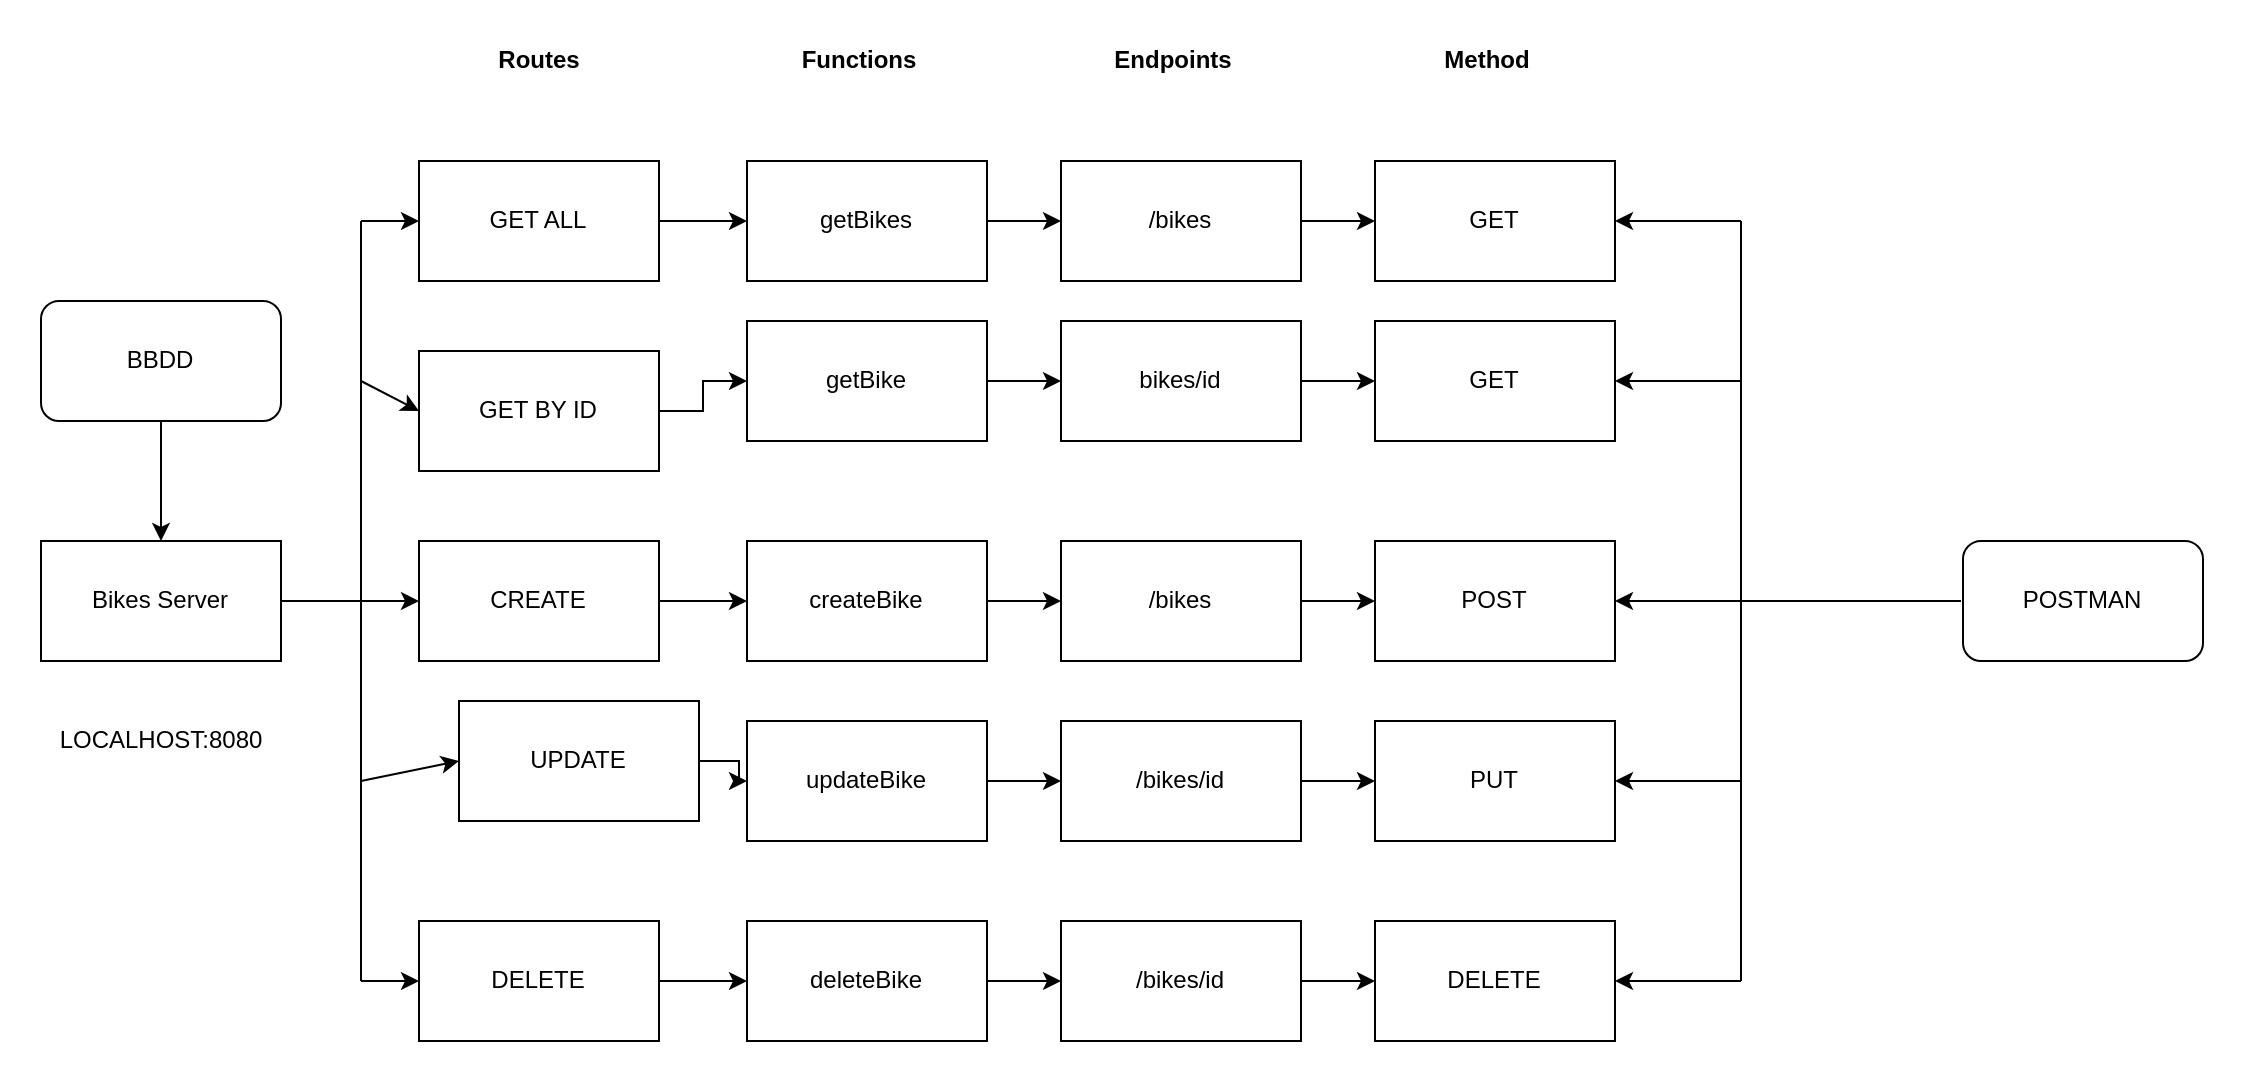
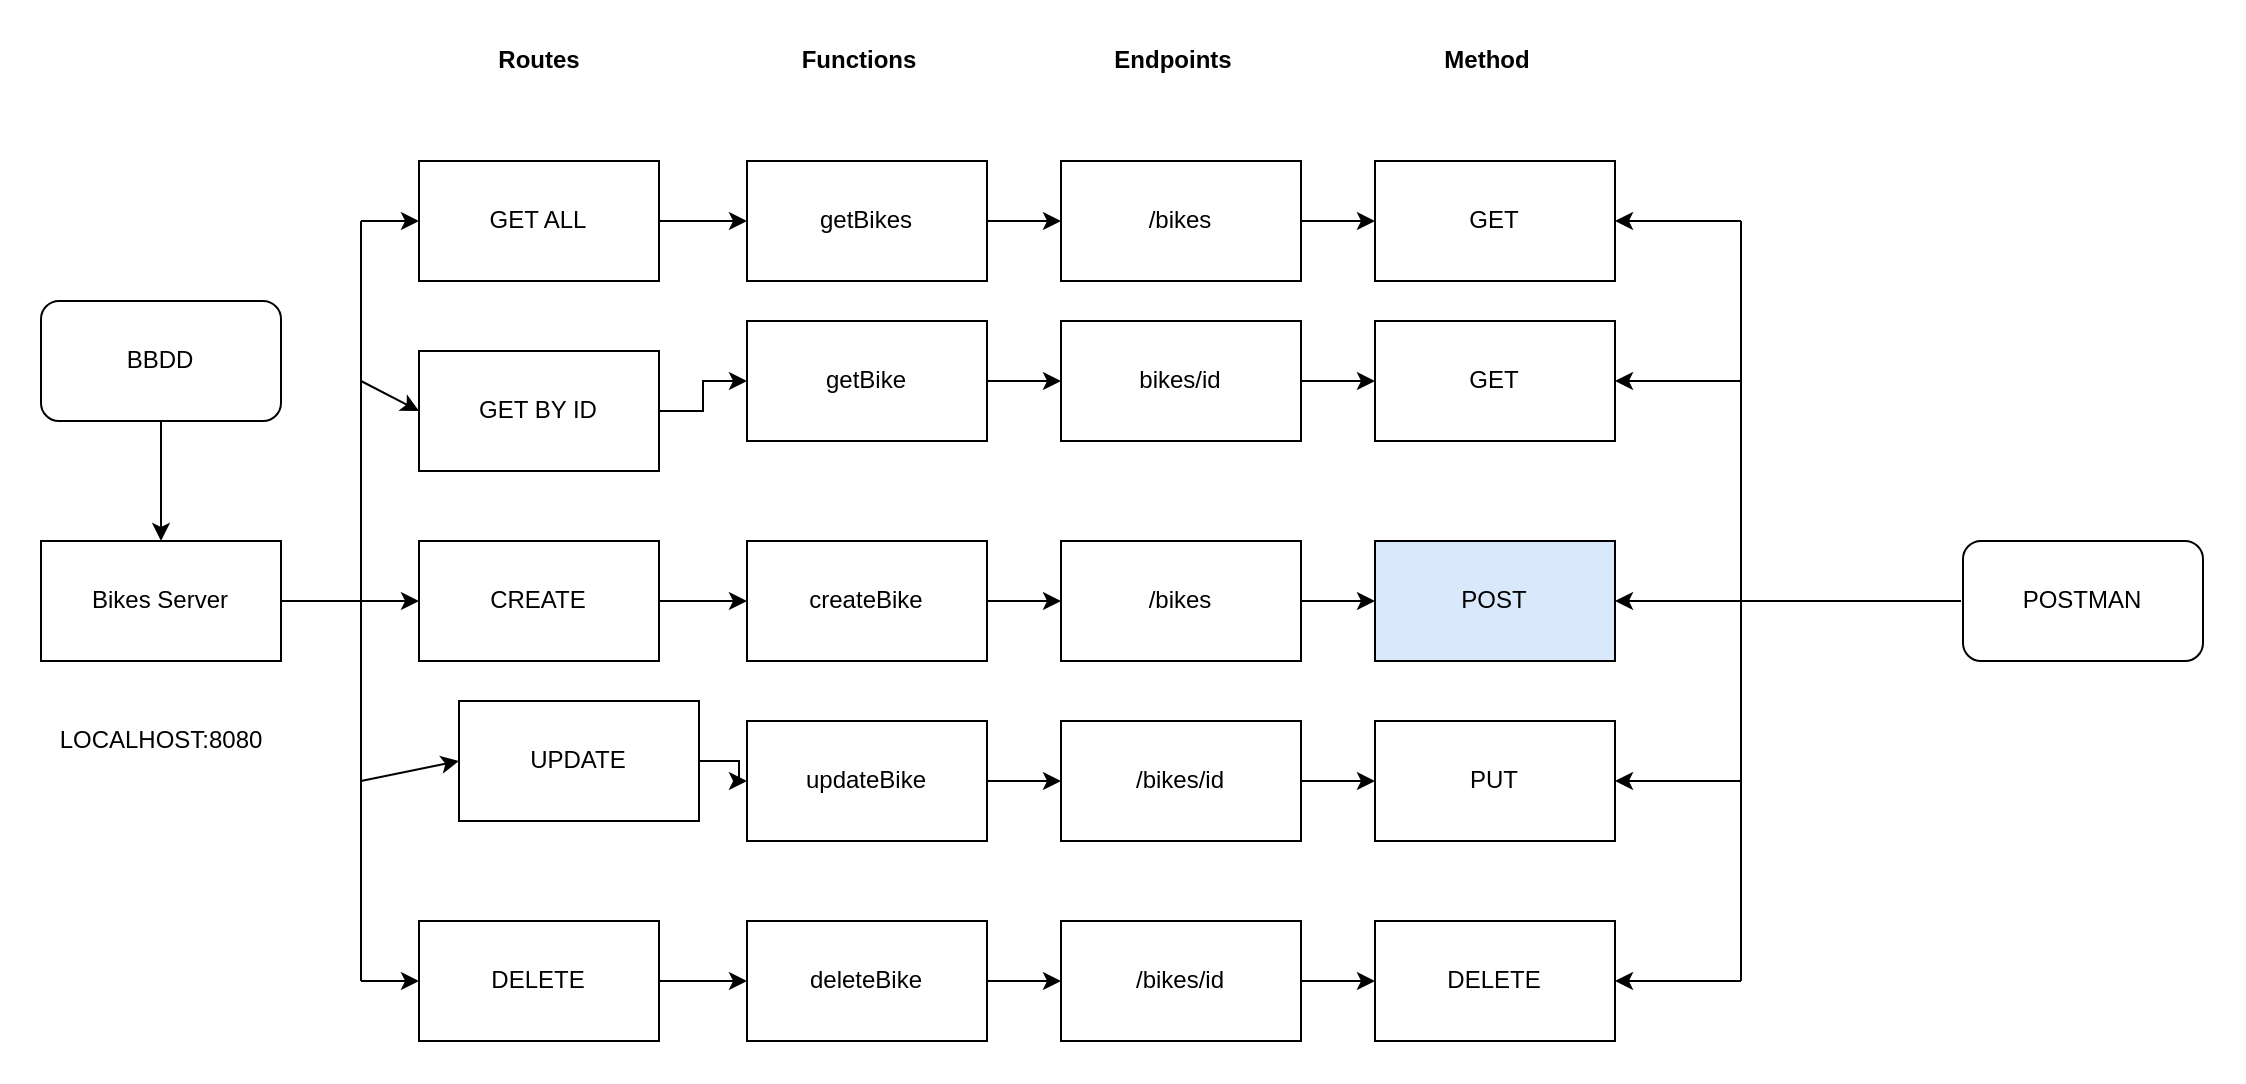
node "POST": fillcolor #ffffff -> #dae8fc
